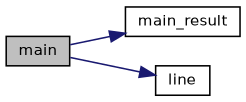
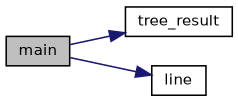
node "main_result": label "main_result" -> "tree_result"
